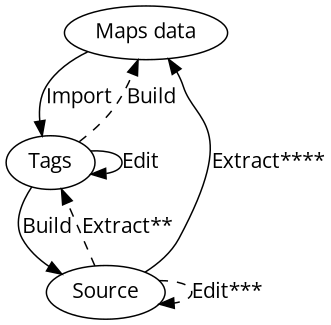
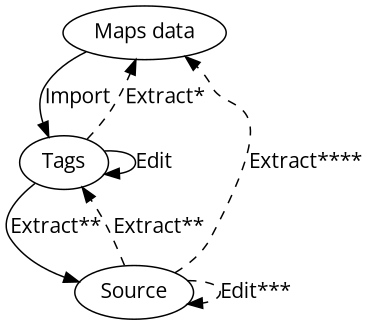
edge "Tags" -> "Maps data": label "Build" -> "Extract*"
edge "Source" -> "Maps data": style solid -> dashed
edge "Tags" -> "Source": label "Build" -> "Extract**"
